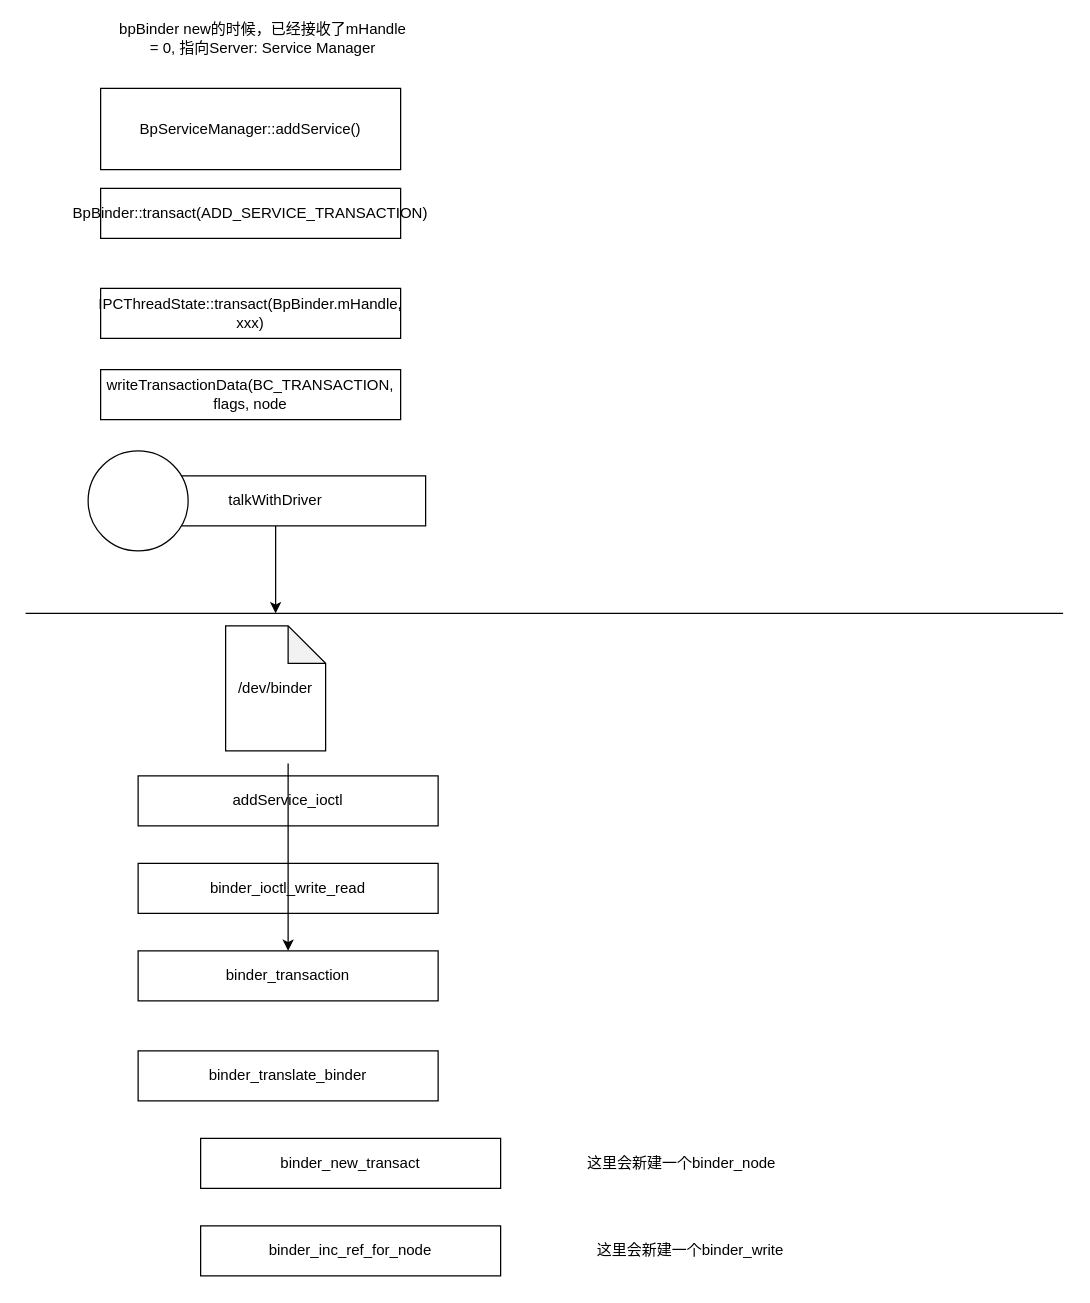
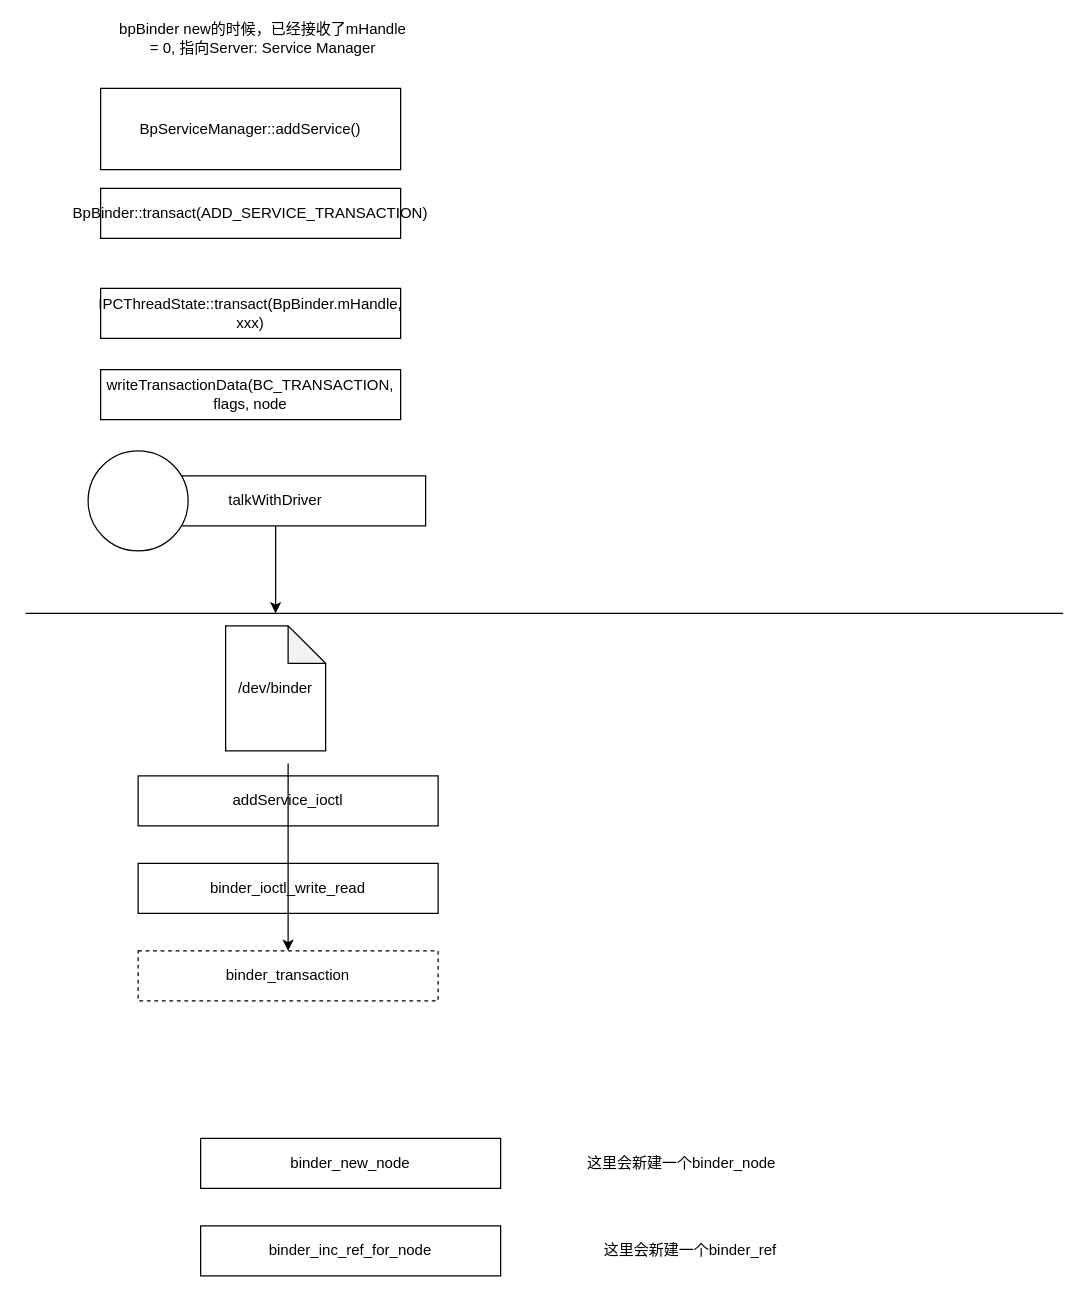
node "binder_transaction": style solid -> dashed
node "binder_translate_binder": removed
node "binder_new_transact": label "binder_new_transact" -> "binder_new_node"
node "这里会新建一个binder_write": label "这里会新建一个binder_write" -> "这里会新建一个binder_ref"
